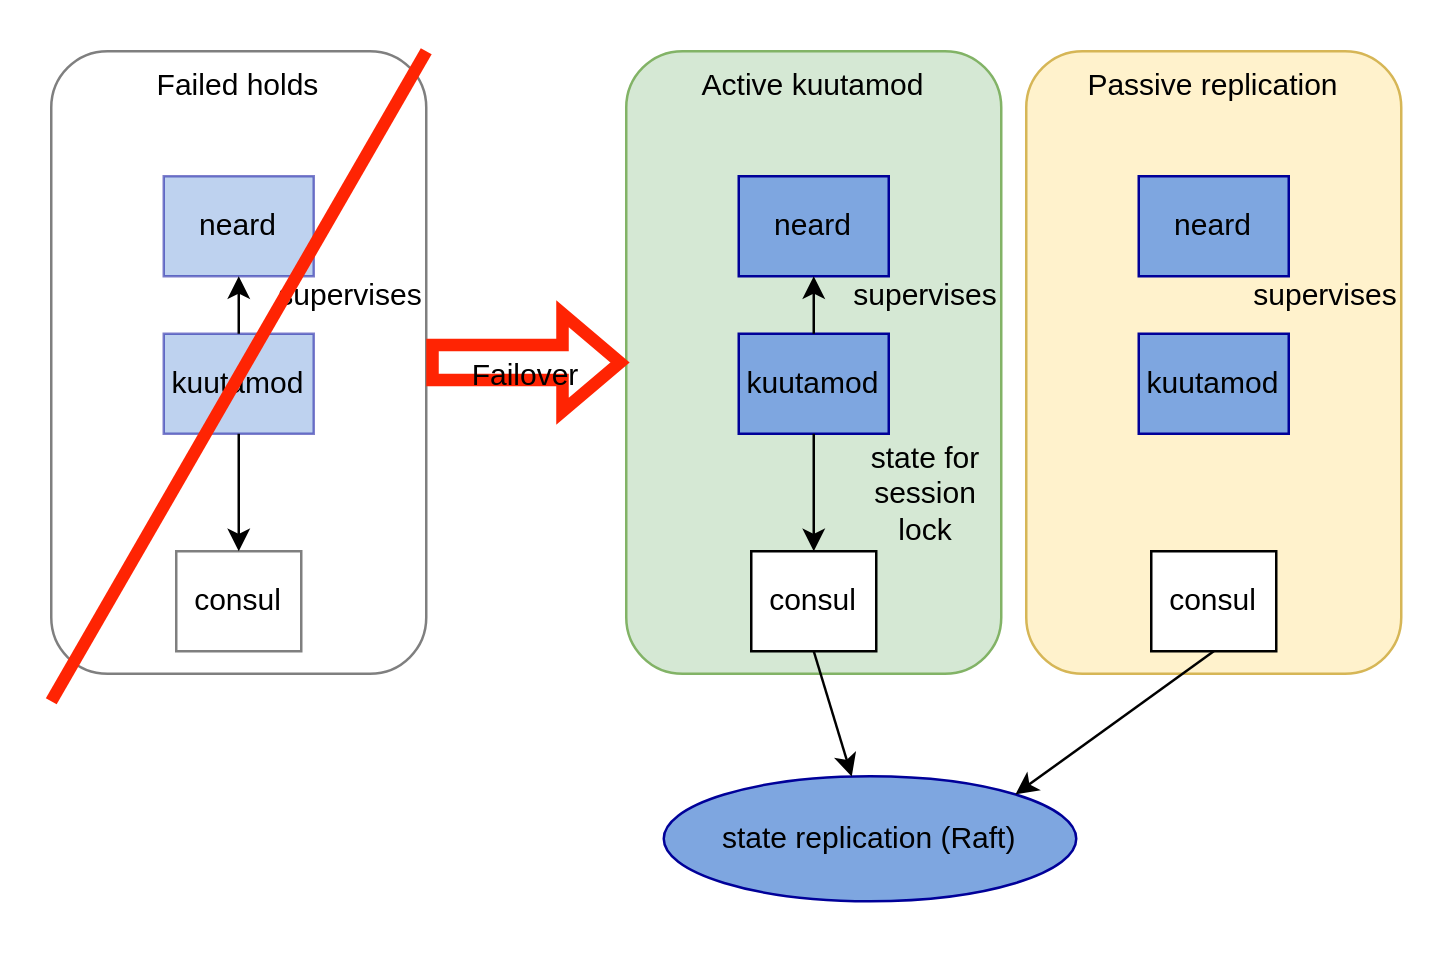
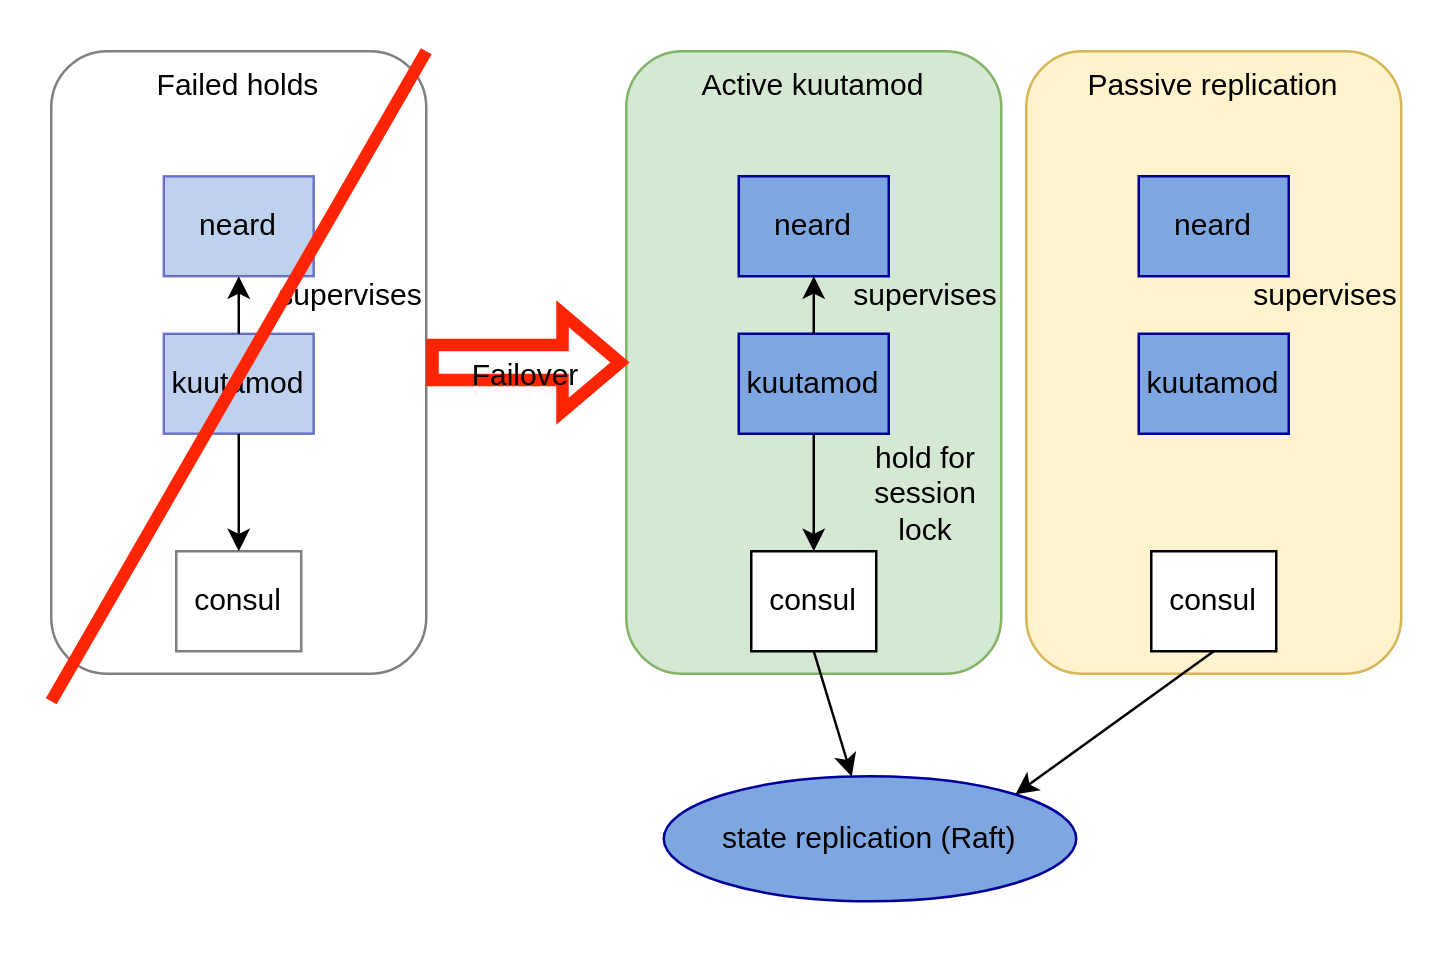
node "state for session lock": label "state for session lock" -> "hold for session lock"
